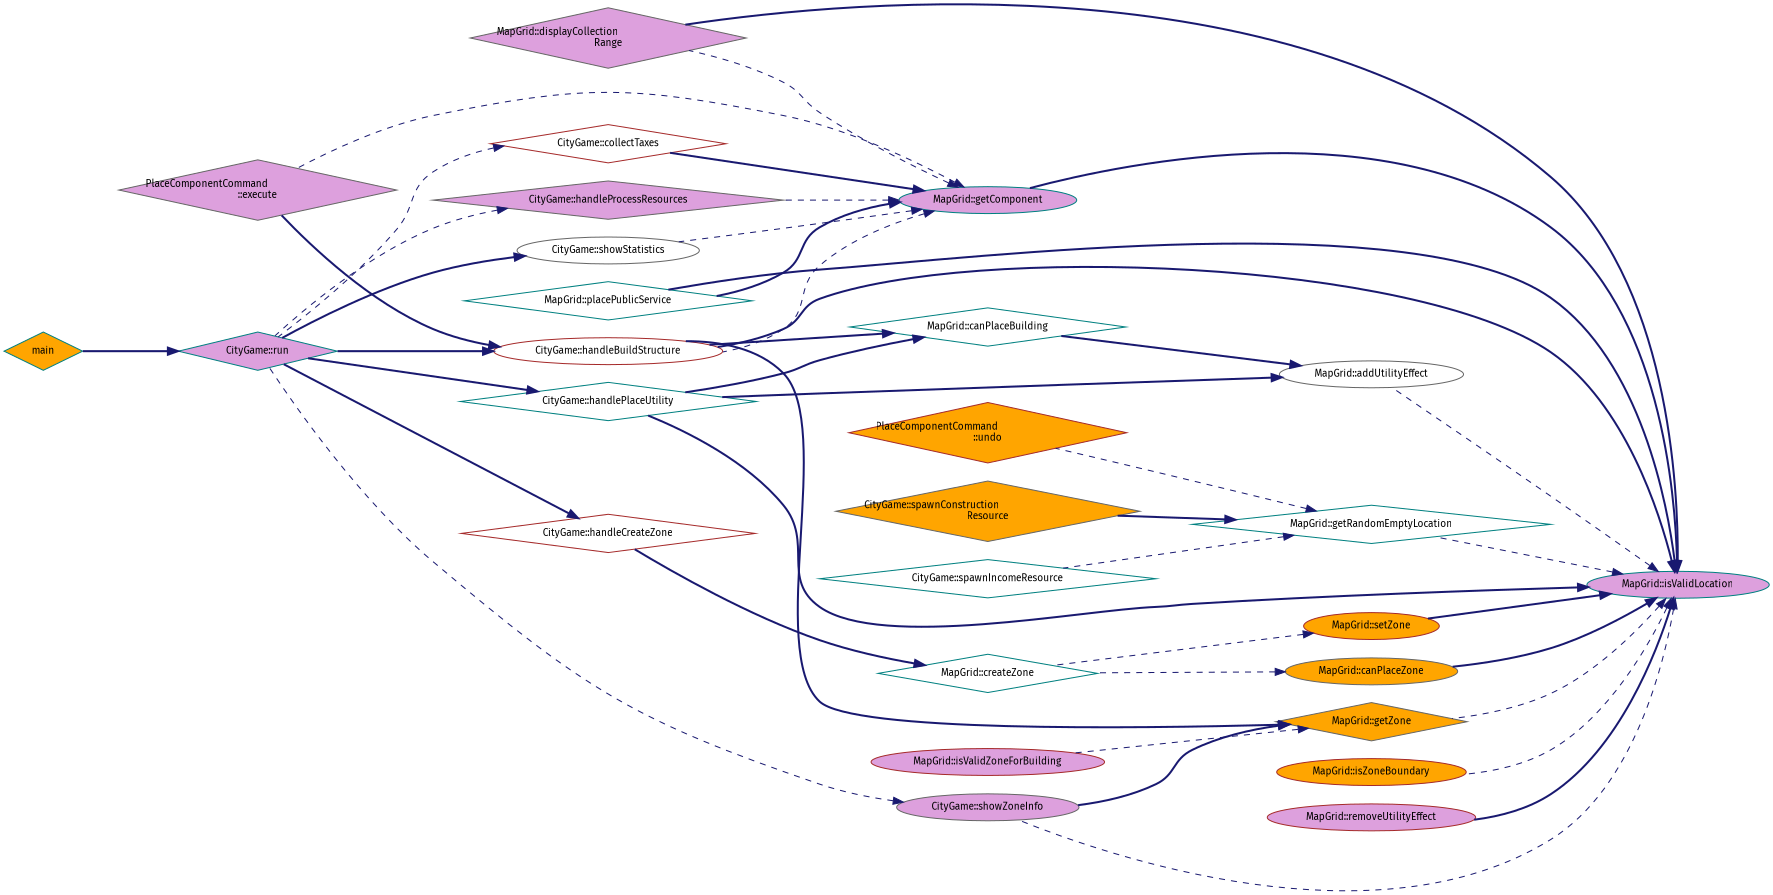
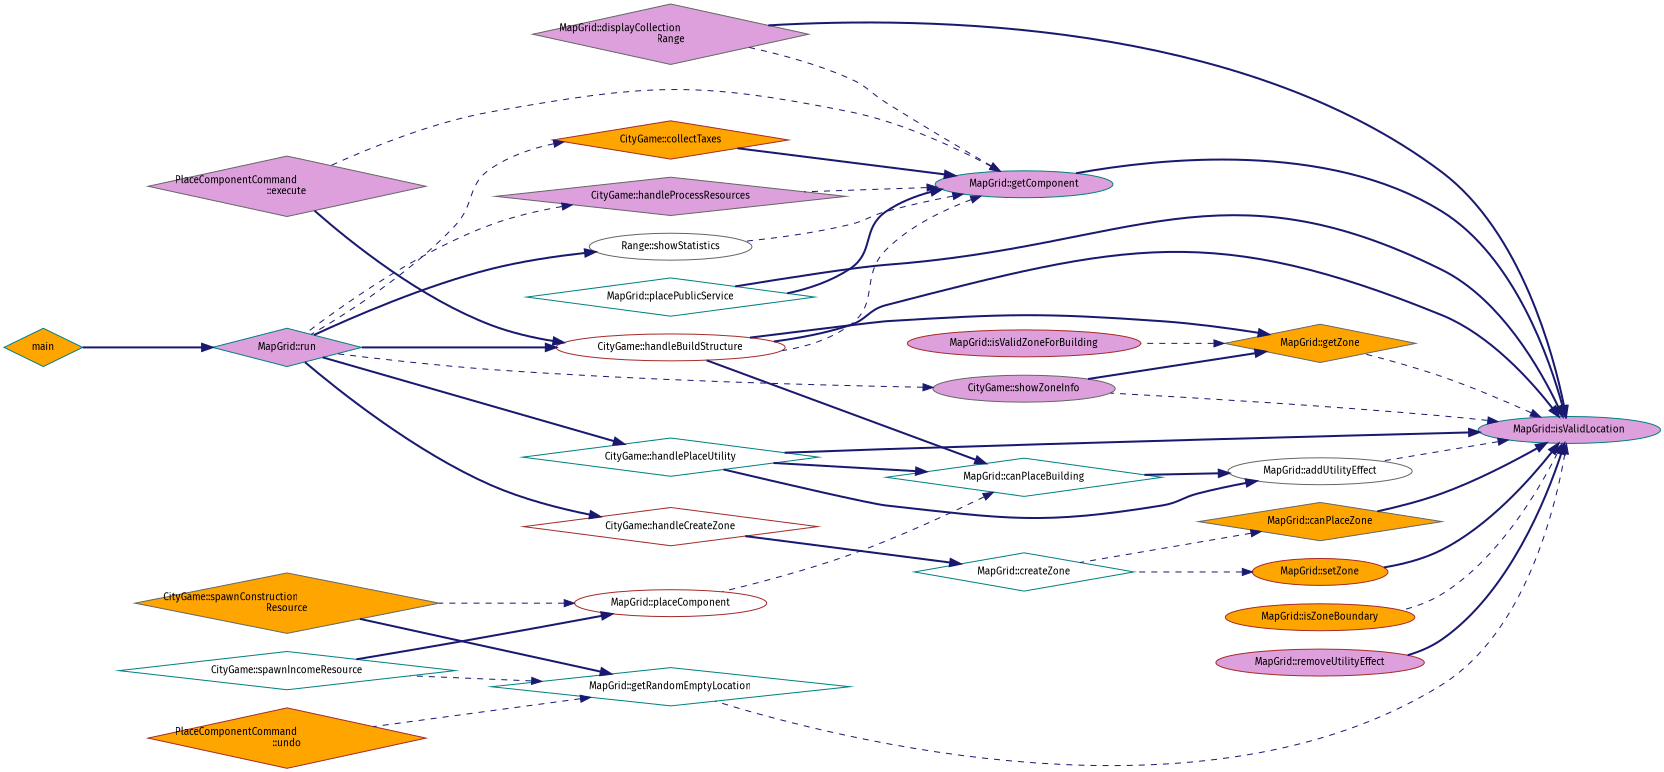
node "CityGame::collectTaxes": fillcolor white -> orange
node "CityGame::showStatistics": label "CityGame::showStatistics" -> "Range::showStatistics"
node "CityGame::run": label "CityGame::run" -> "MapGrid::run"
node "MapGrid::placeComponent": added
node "MapGrid::canPlaceZone": shape ellipse -> diamond
